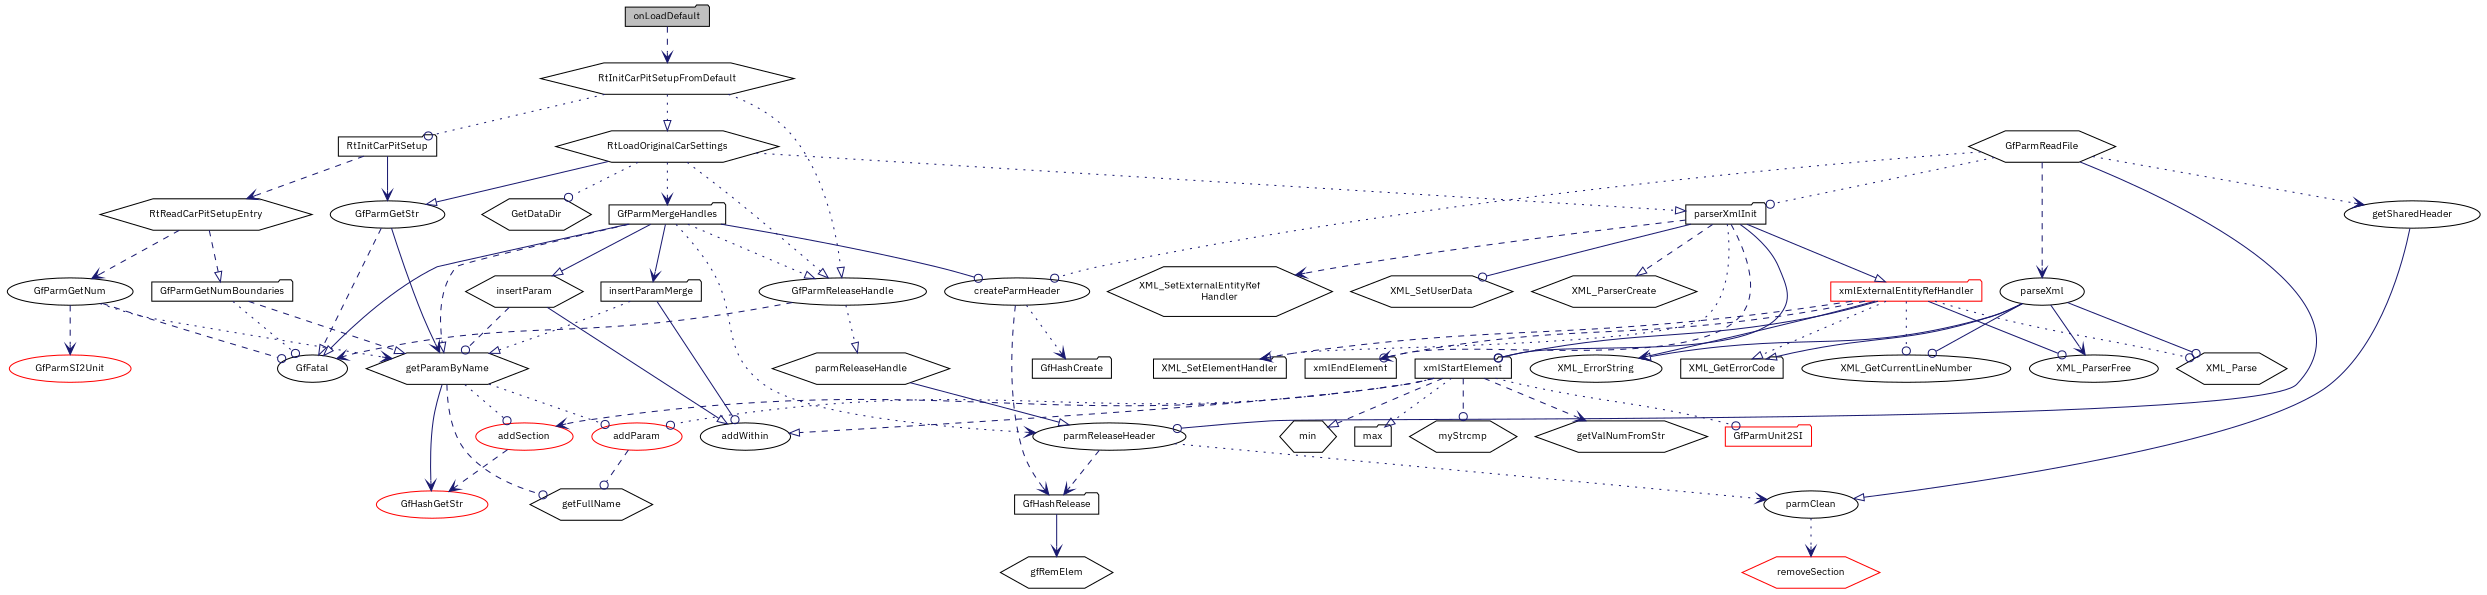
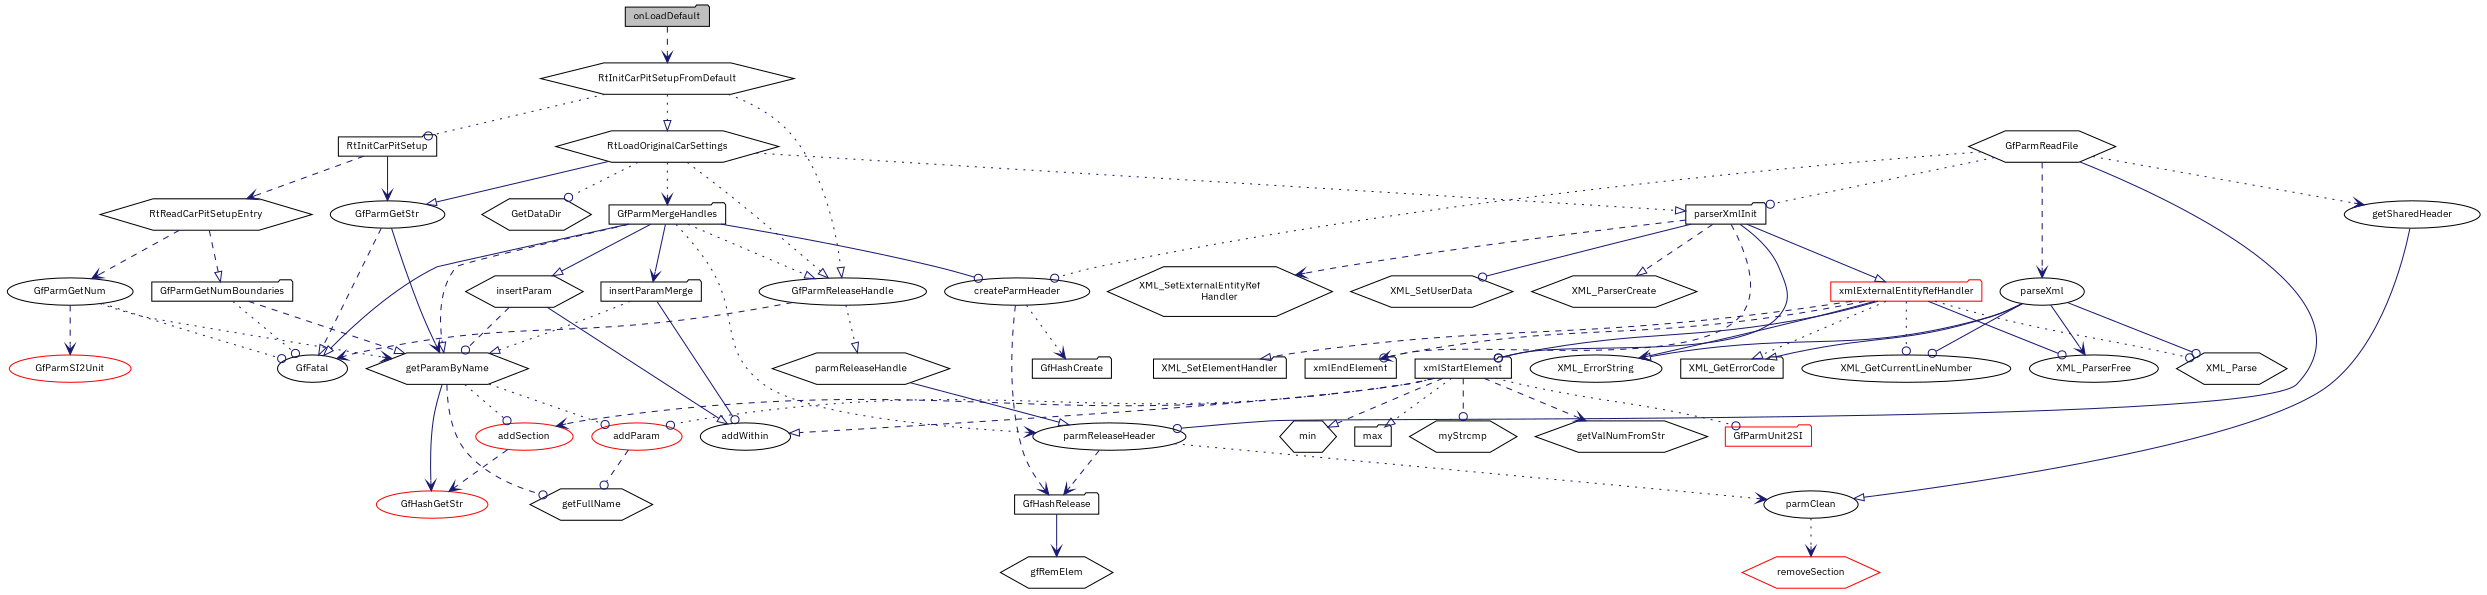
edge "GfParmGetNum" -> "GfFatal": style dashed -> dotted
edge "parserXmlInit" -> "XML_SetElementHandler": removed
